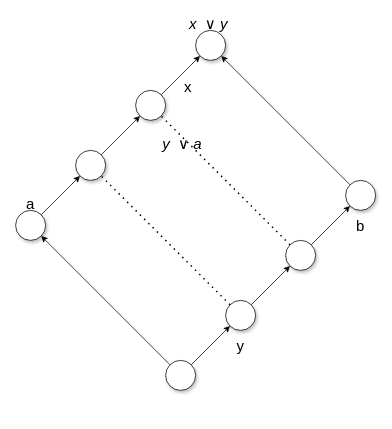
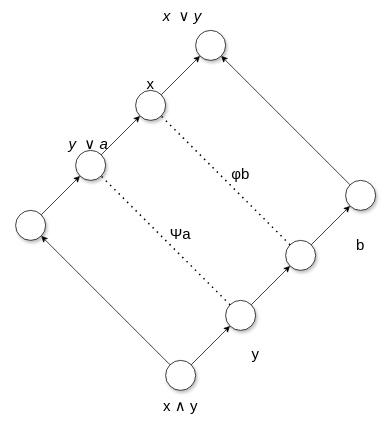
node "x ∨ y": moved (210, 23) -> (184, 15)
node "x": moved (188, 87) -> (150, 83)
node "y ∨ a": moved (184, 143) -> (90, 143)
node "φb": added
node "a": removed
node "b": moved (360, 225) -> (360, 244)
node "Ψa": added
node "y": moved (240, 345) -> (255, 353)
node "x ∧ y": added
